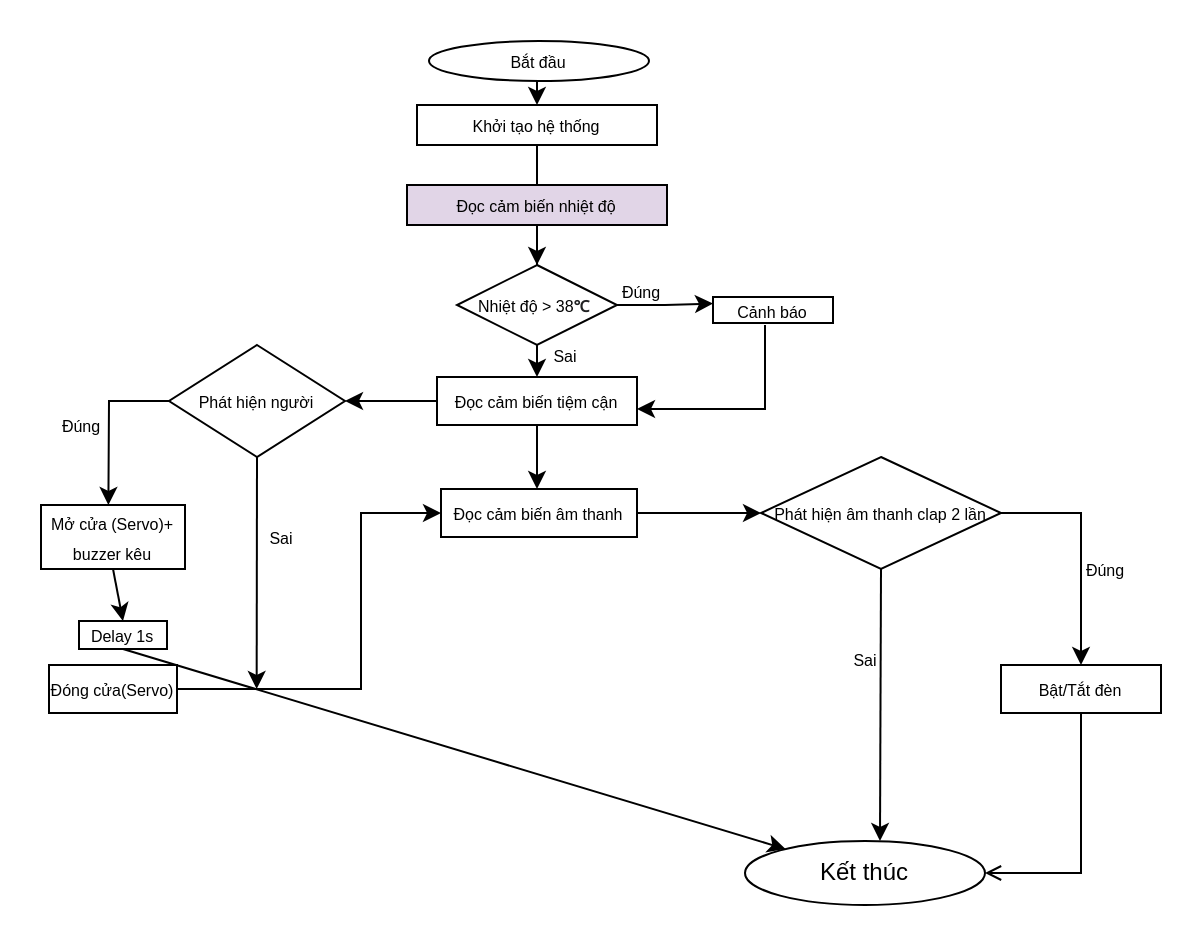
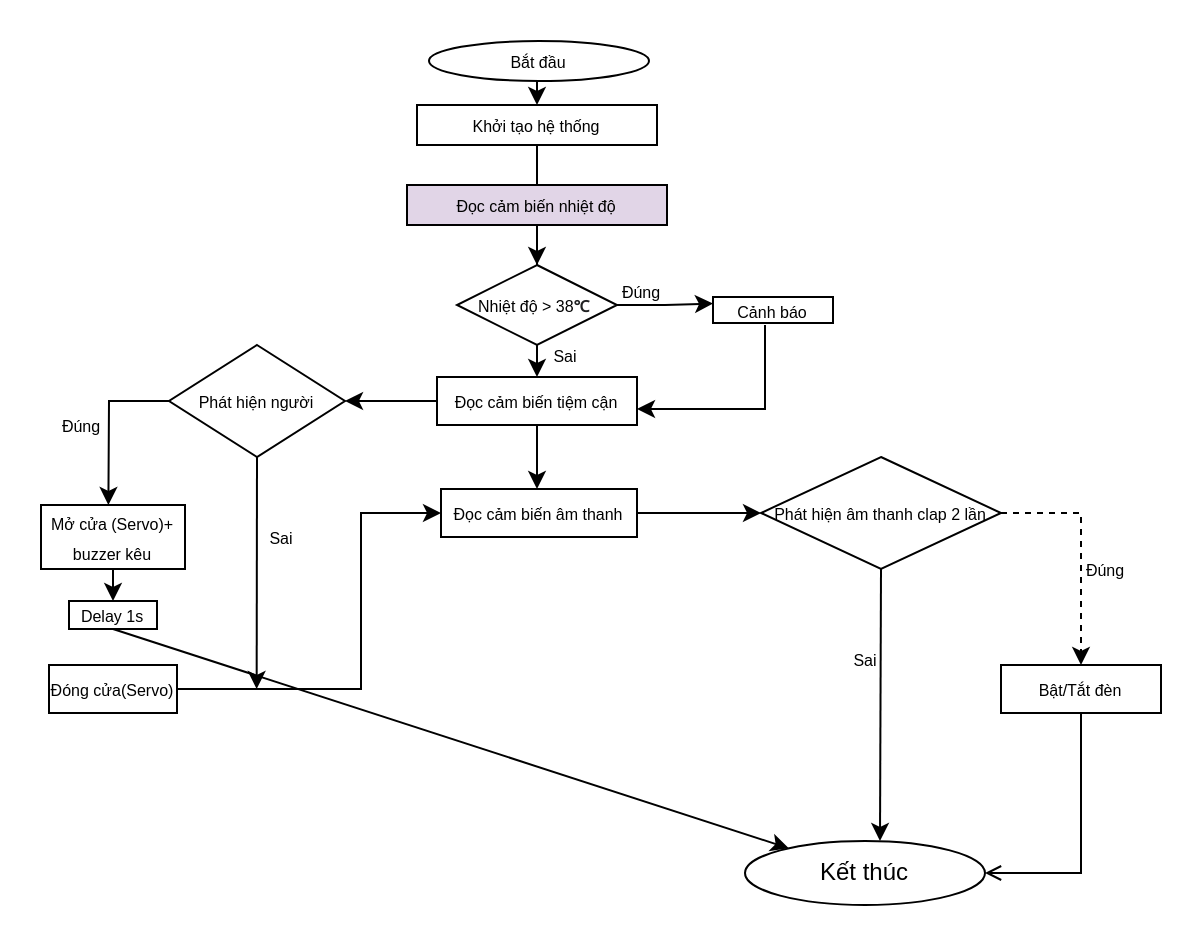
edge "Phát hiện âm thanh clap 2 lần" -> "Bật/Tắt đèn": style solid -> dashed
node "Delay 1s": moved (123, 635) -> (113, 615)
